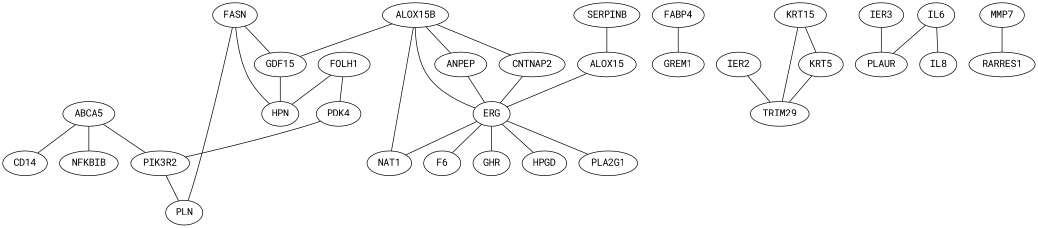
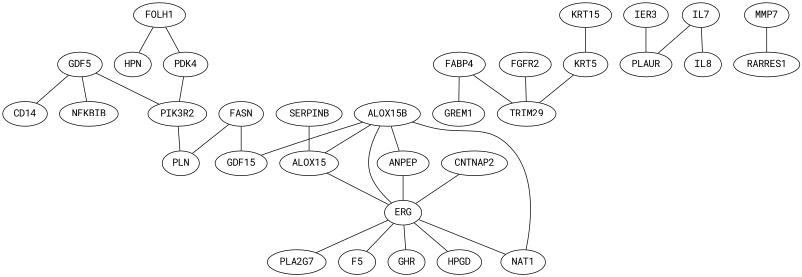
node "IL6": label "IL6" -> "IL7"
edge "ALOX15B" -- "CNTNAP2": now "ALOX15B" -- "ALOX15"
node "IER2": label "IER2" -> "FGFR2"
edge "KRT15" -- "TRIM29": now "FABP4" -- "TRIM29"
edge "FASN" -- "HPN": removed
edge "GDF15" -- "HPN": removed
node "ABCA5": label "ABCA5" -> "GDF5"
node "F6": label "F6" -> "F5"
node "PLA2G1": label "PLA2G1" -> "PLA2G7"
